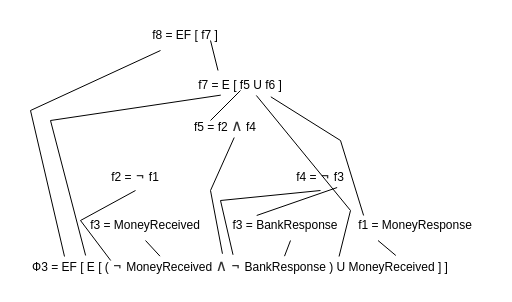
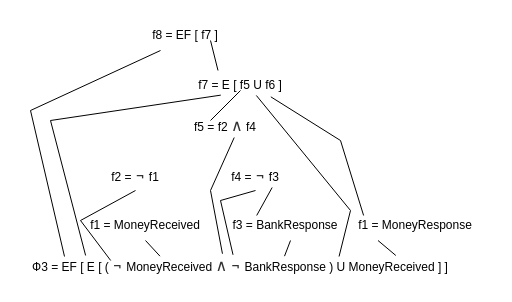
node "f4 = ¬ f3": moved (321, 176) -> (256, 176)
node "f3 = MoneyReceived": label "f3 = MoneyReceived" -> "f1 = MoneyReceived"
